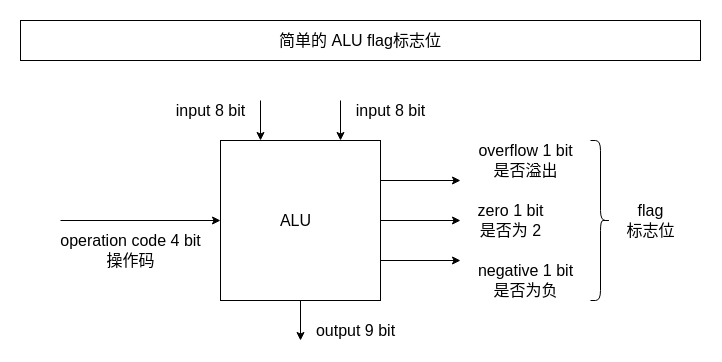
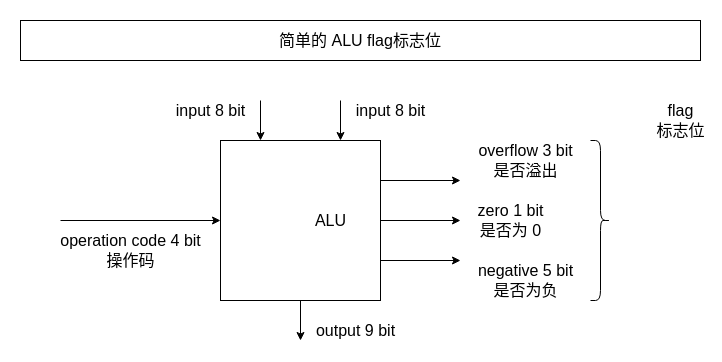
node "overflow 1 bit是否溢出": label "overflow 1 bit是否溢出" -> "overflow 3 bit是否溢出"
node "ALU": moved (296, 221) -> (331, 221)
node "zero 1 bit是否为 2": label "zero 1 bit是否为 2" -> "zero 1 bit是否为 0"
node "flag标志位": moved (651, 221) -> (681, 121)
node "negative 1 bit是否为负": label "negative 1 bit是否为负" -> "negative 5 bit是否为负"
